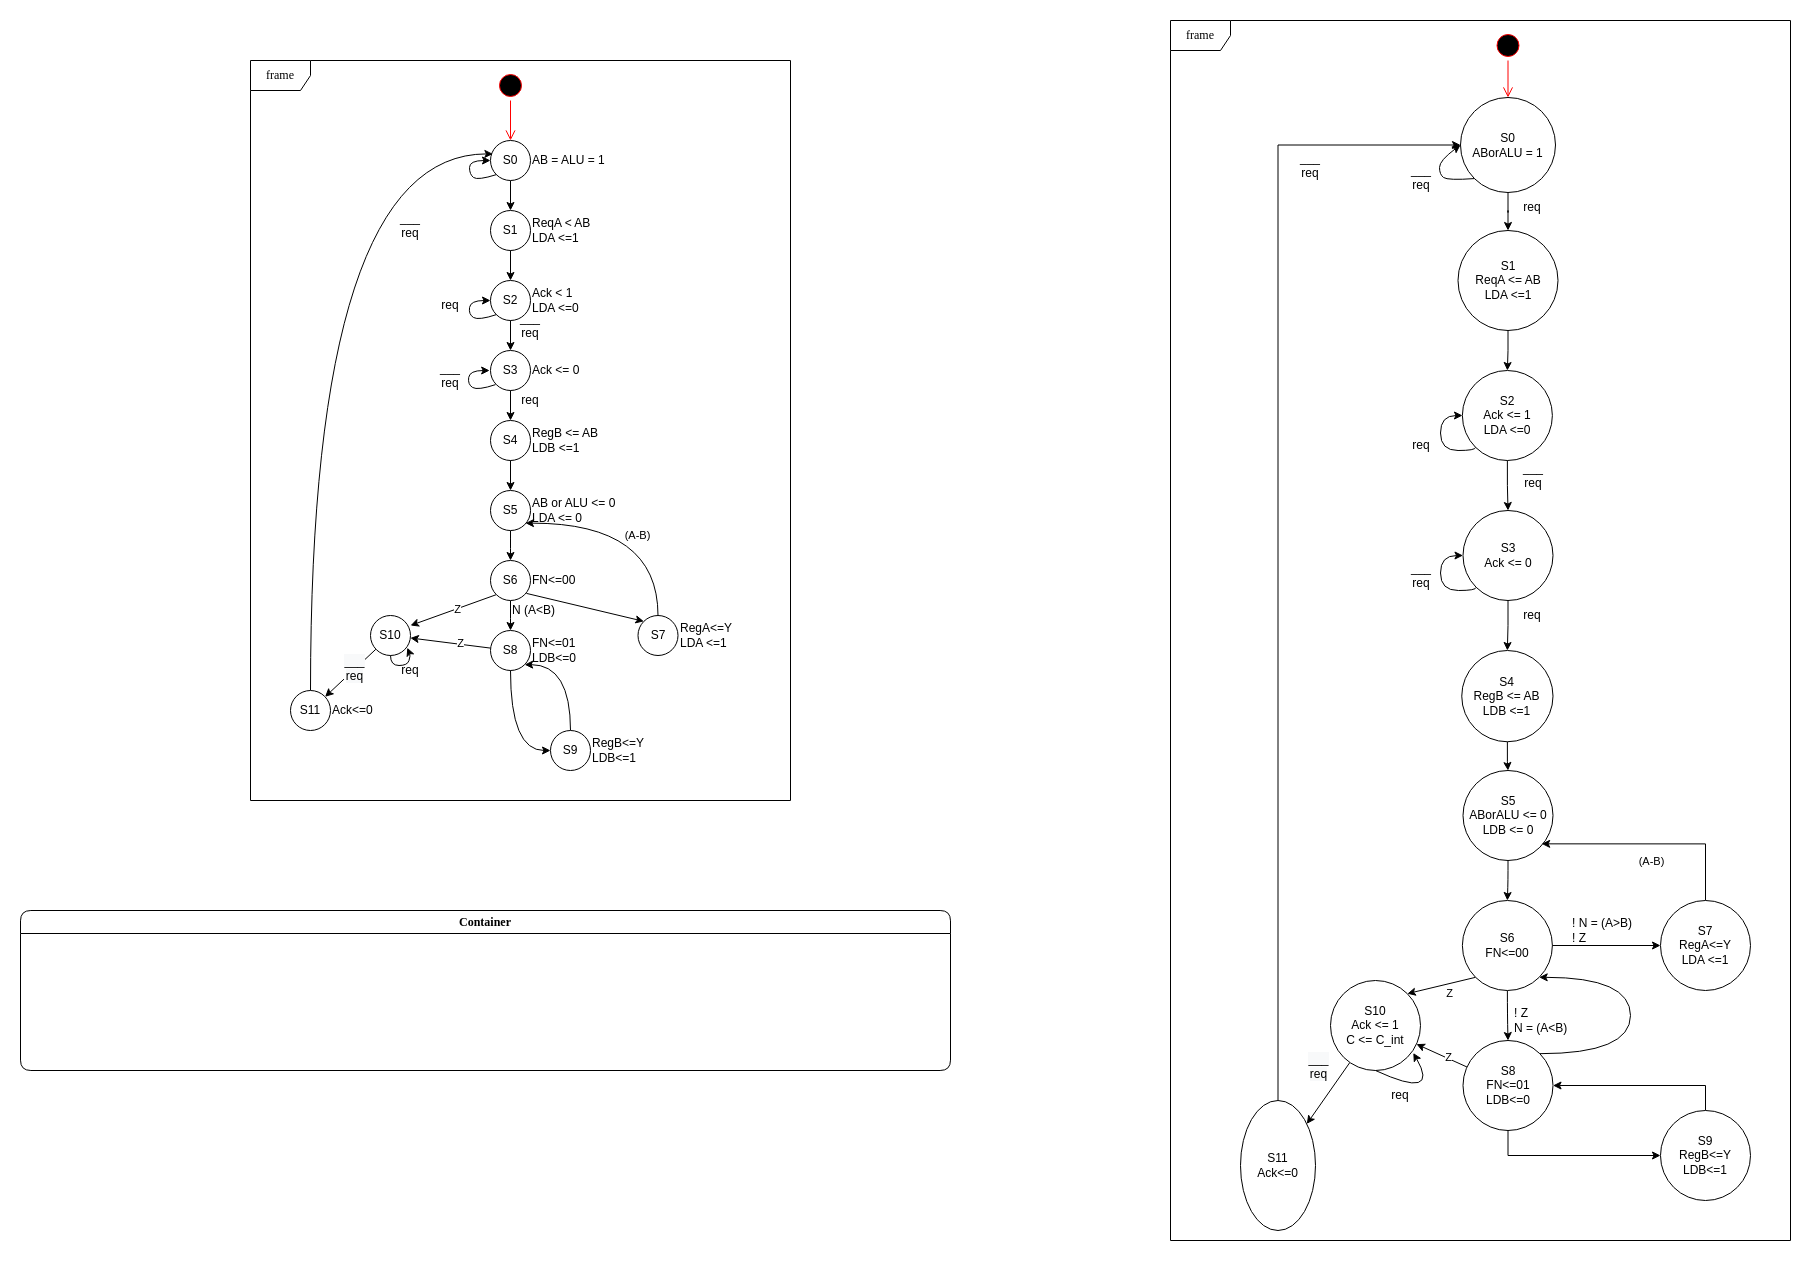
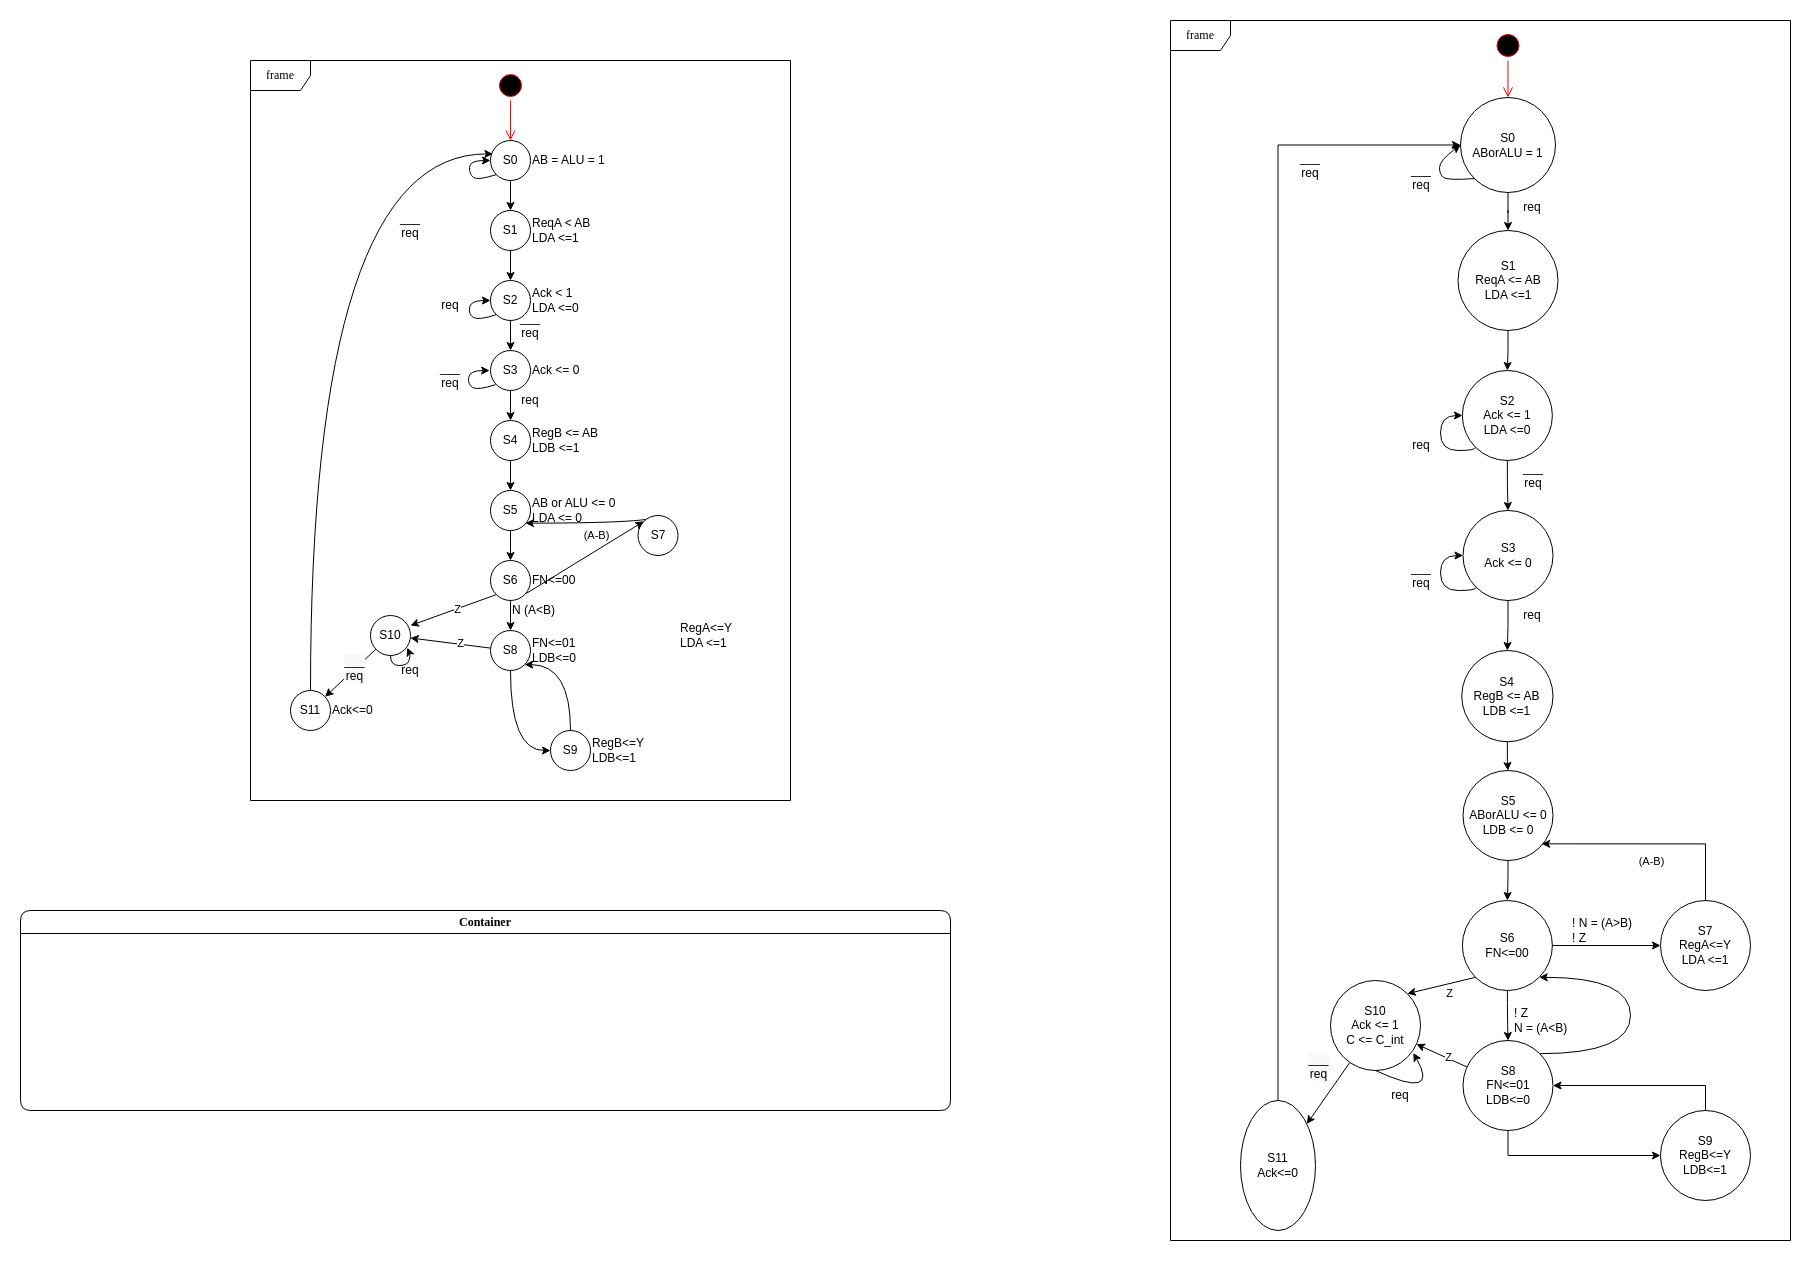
node "S7": moved (658, 636) -> (658, 536)
node "Container": size 930x160 -> 930x200
